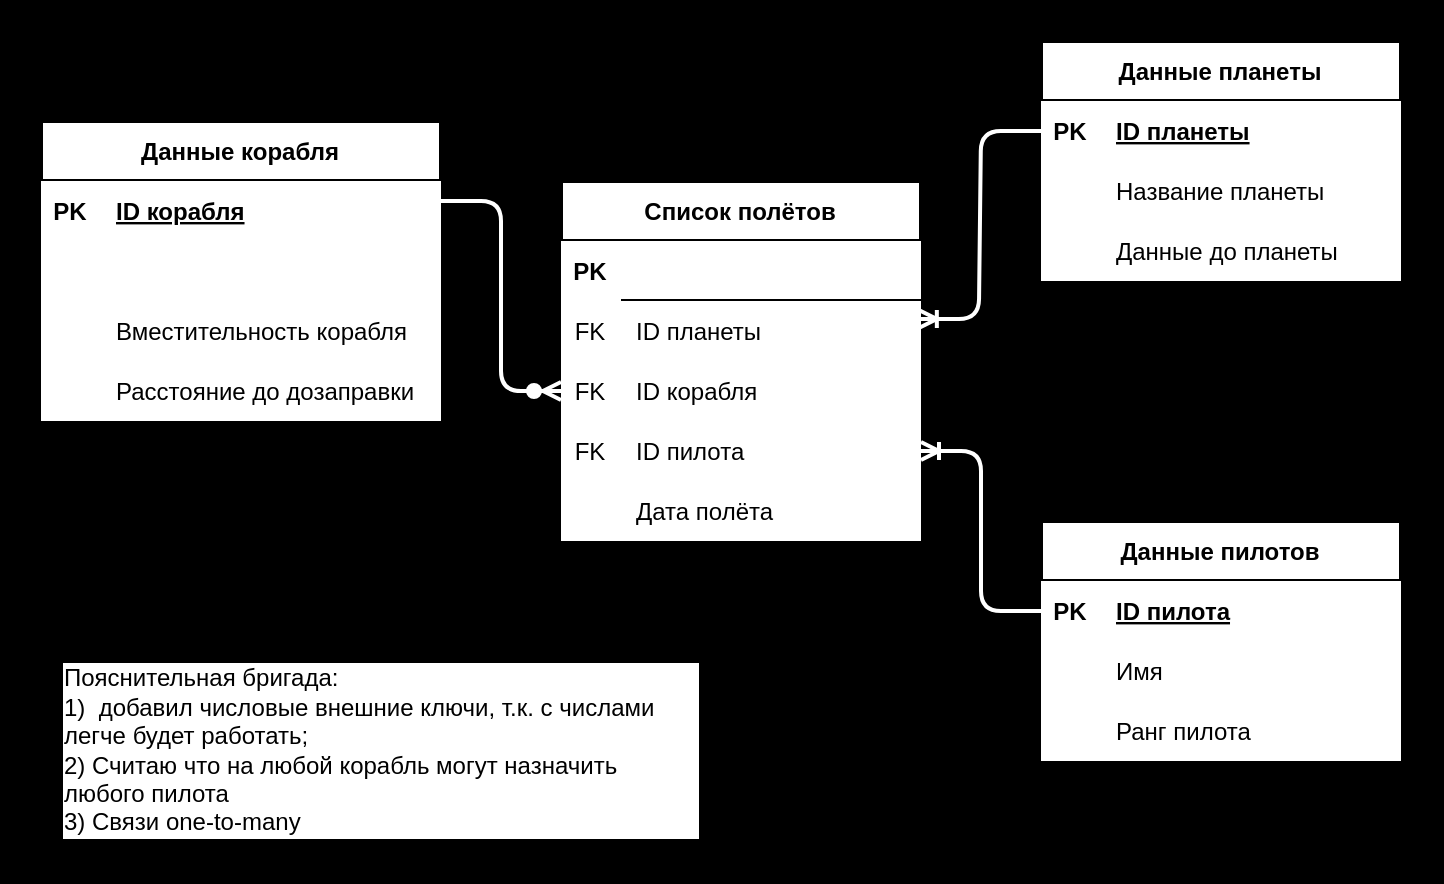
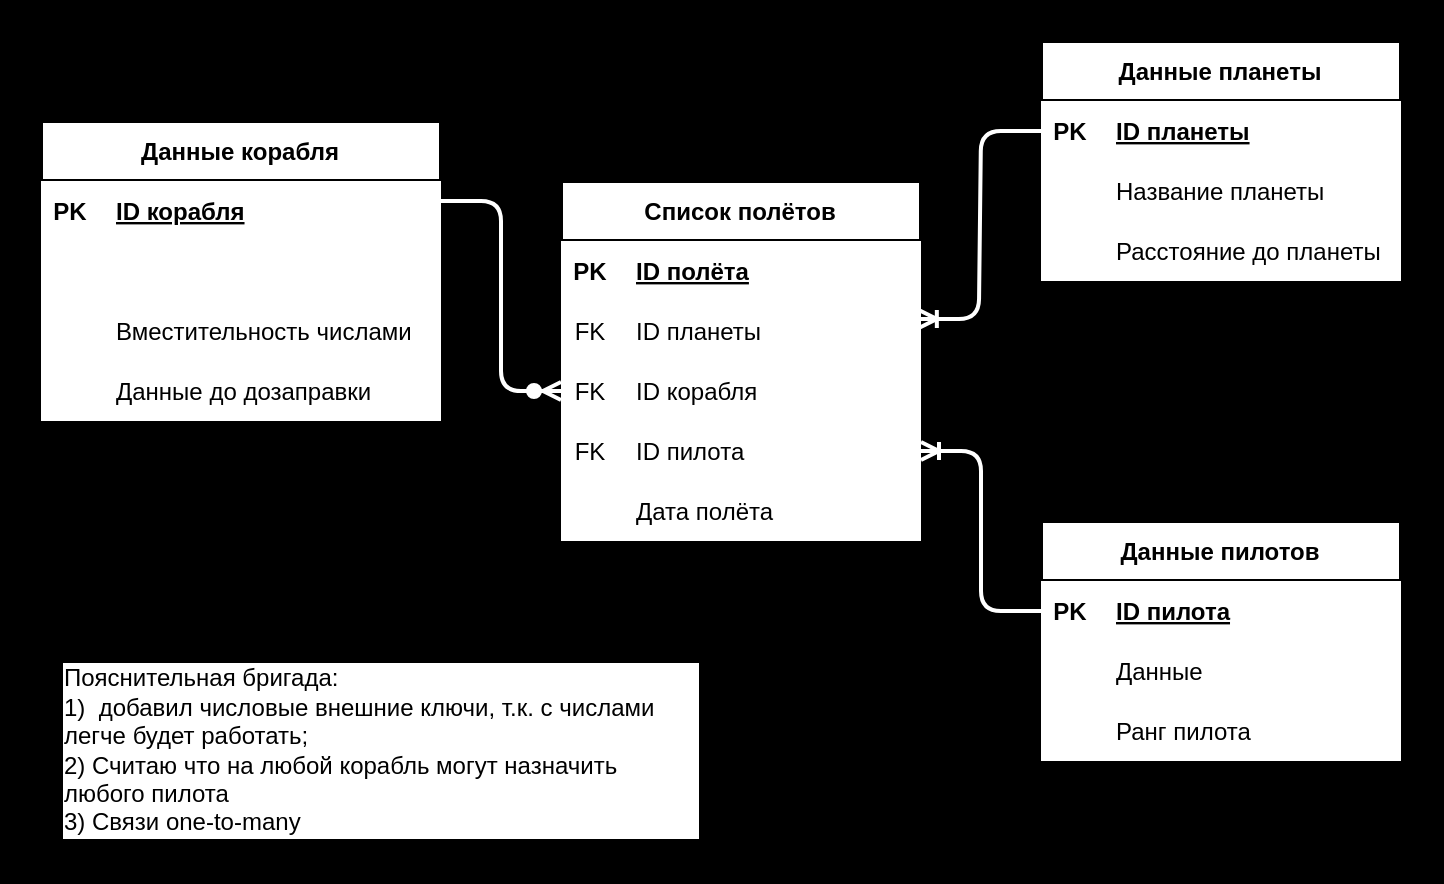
node "Данные до планеты": label "Данные до планеты" -> "Расстояние до планеты"
node "ID полёта": added
node "Вместительность корабля": label "Вместительность корабля" -> "Вместительность числами"
node "Расстояние до дозаправки": label "Расстояние до дозаправки" -> "Данные до дозаправки"
node "Имя": label "Имя" -> "Данные"
